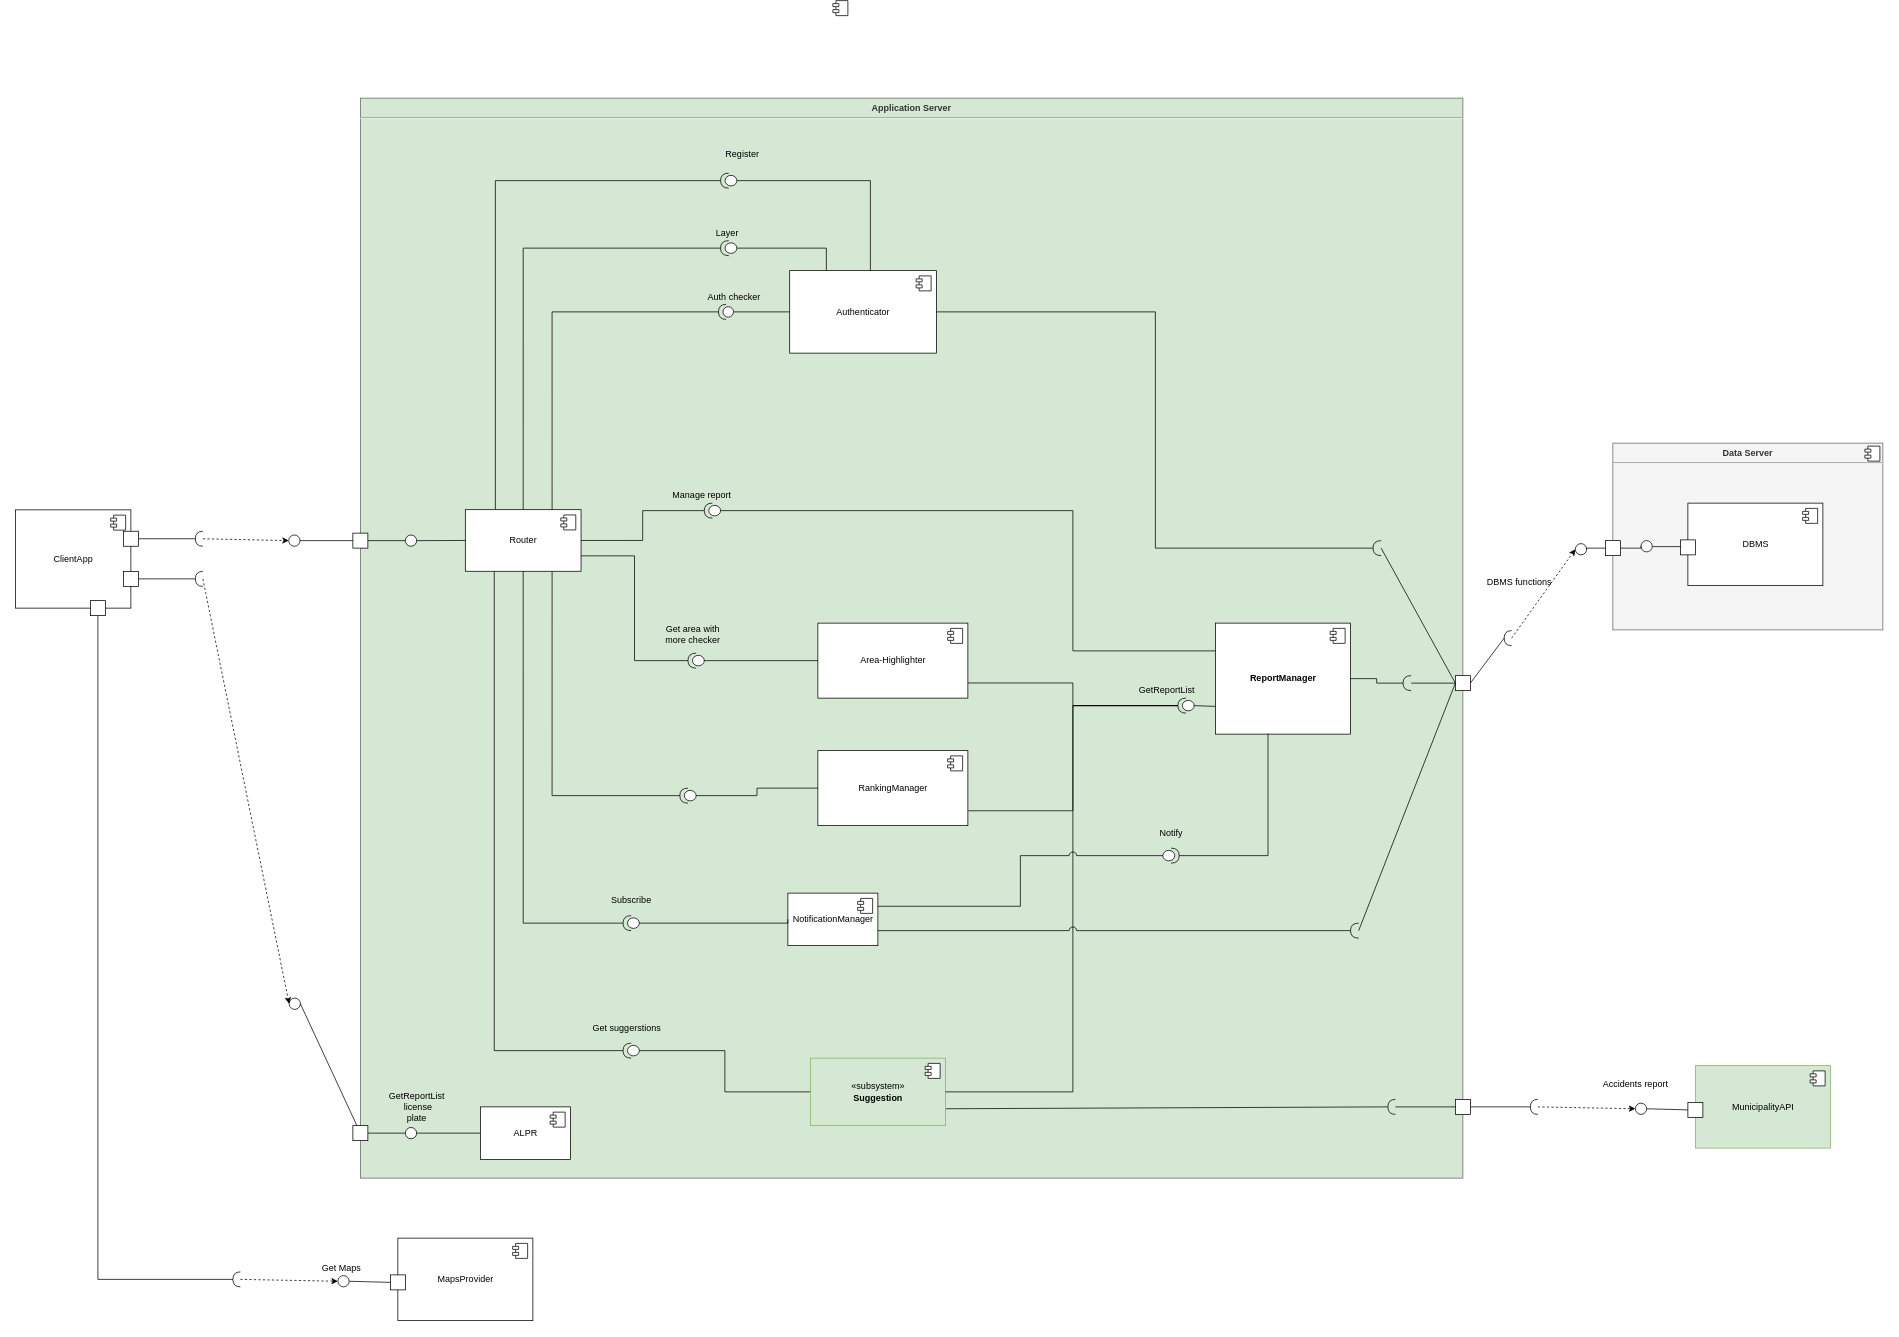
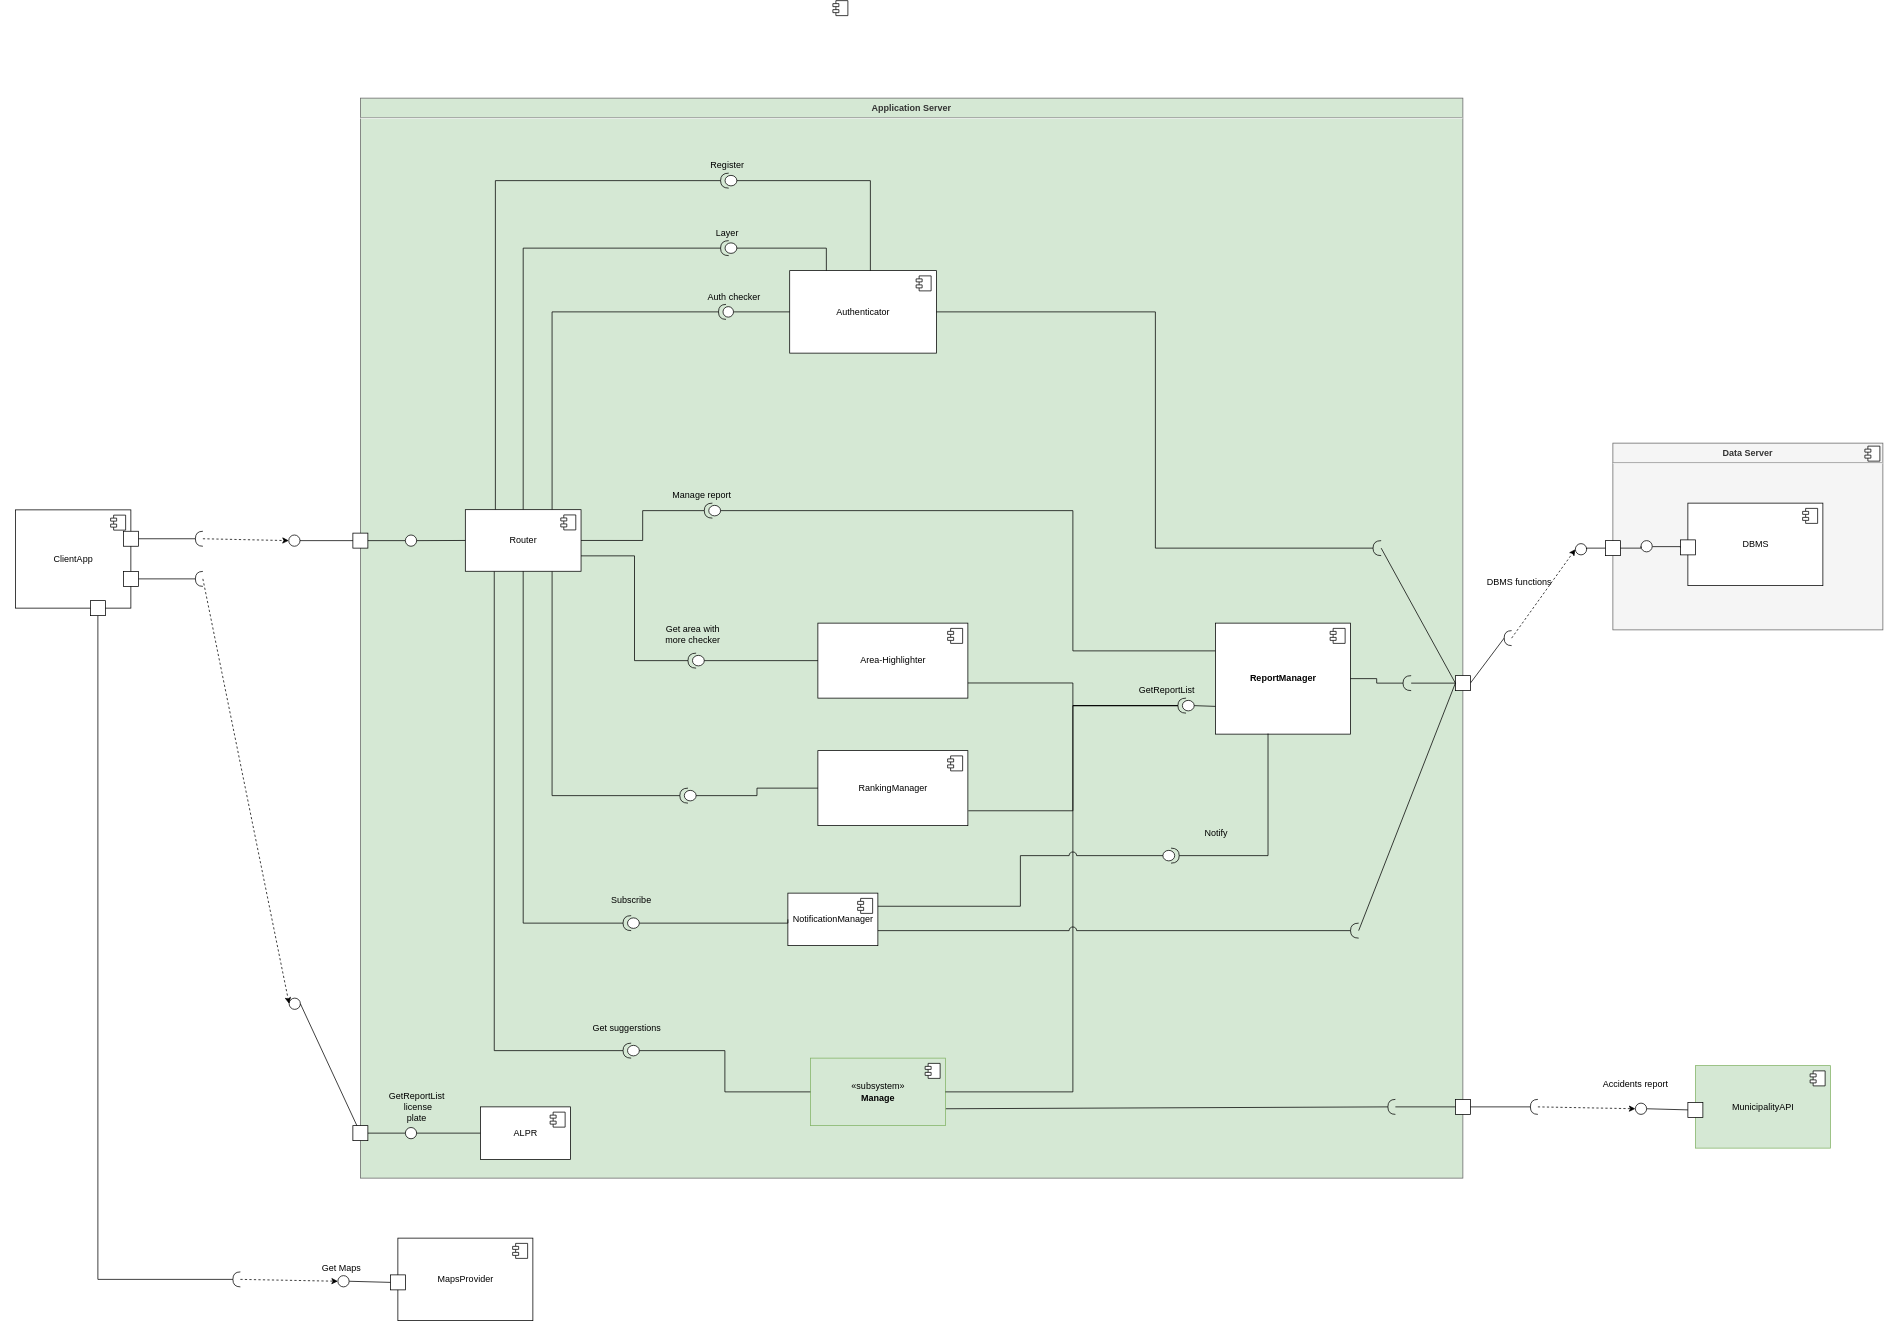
node "Register": moved (742, 154) -> (727, 165)
node "Notify": moved (1171, 833) -> (1216, 833)
node "«subsystem» Suggestion": label "«subsystem» Suggestion" -> "«subsystem» Manage"
